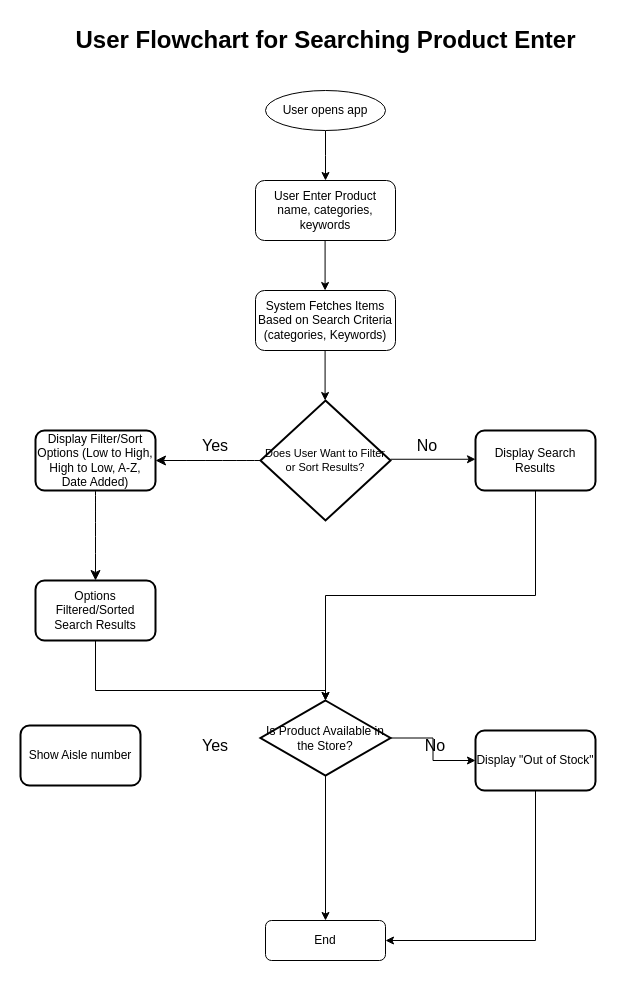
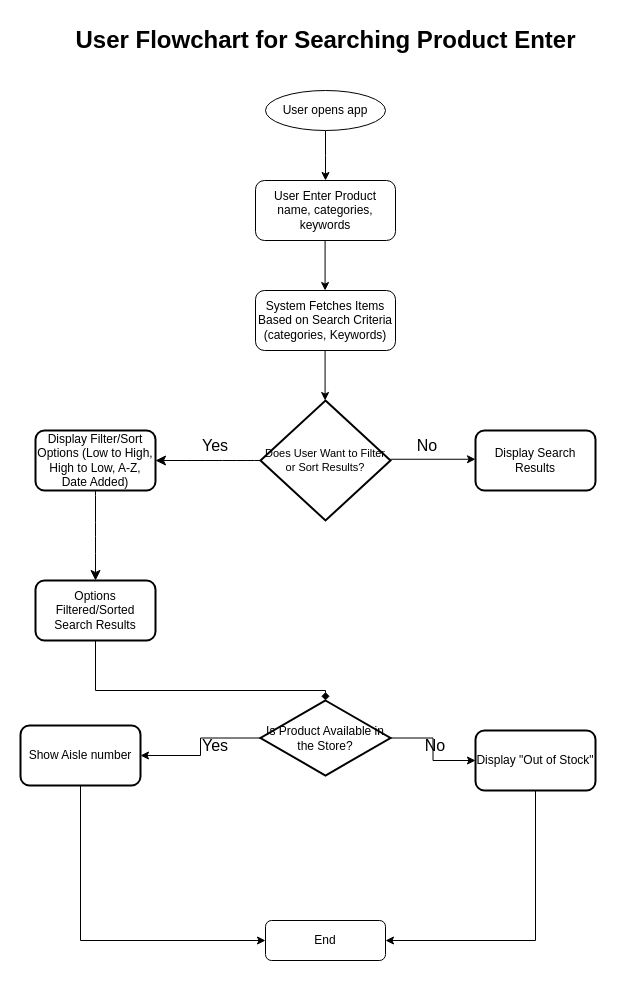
edge "Display Search Results" -> "Is Product Available in the Store?": removed
edge "Options Filtered/Sorted Search Results" -> "Is Product Available in the Store?": arrowhead classic -> diamond
edge "Is Product Available in the Store?" -> "End": now "Is Product Available in the Store?" -> "Show Aisle number"
edge "Show Aisle number" -> "End": added
